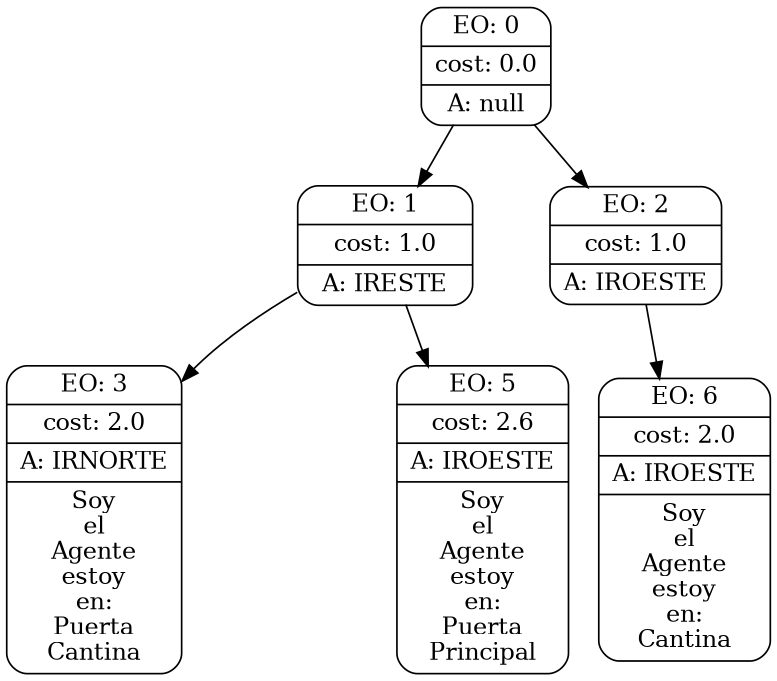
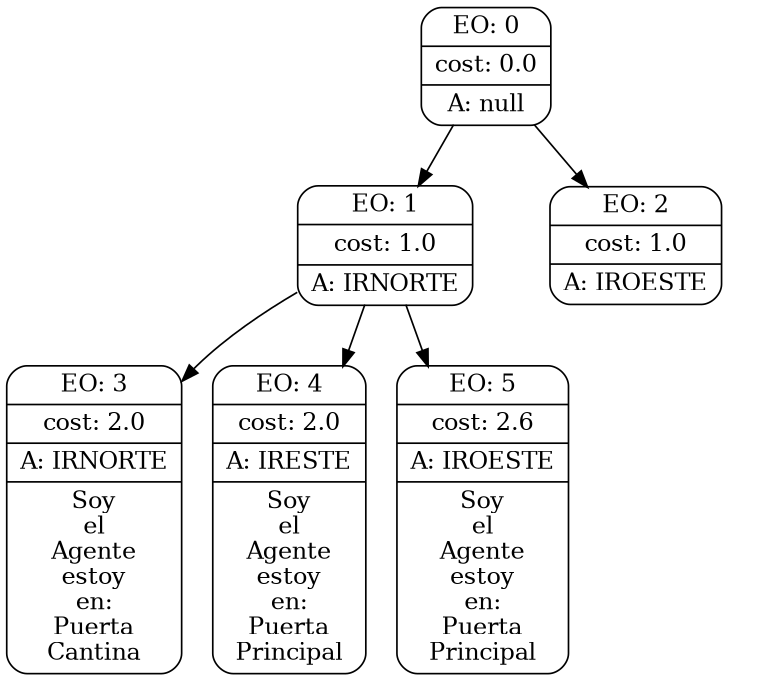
node "EO: 1": text "A: IRESTE" -> "A: IRNORTE"
node "EO: 4": added
node "EO: 6": removed
